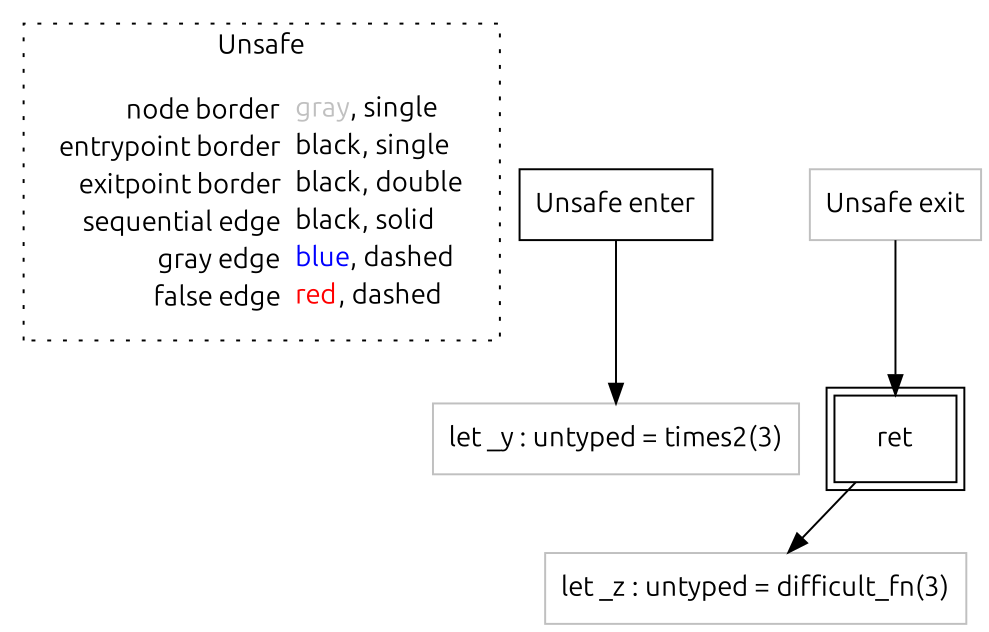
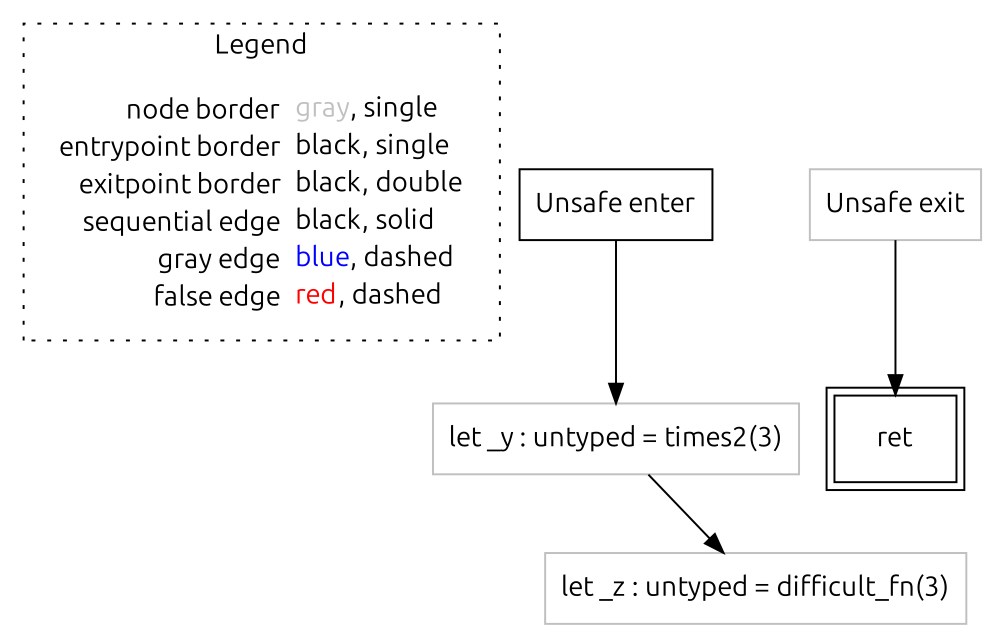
cluster "Unsafe": label "Unsafe" -> "Legend"
edge "ret" -> "let _z : untyped = difficult_fn(3)": now "let _y : untyped = times2(3)" -> "let _z : untyped = difficult_fn(3)"
